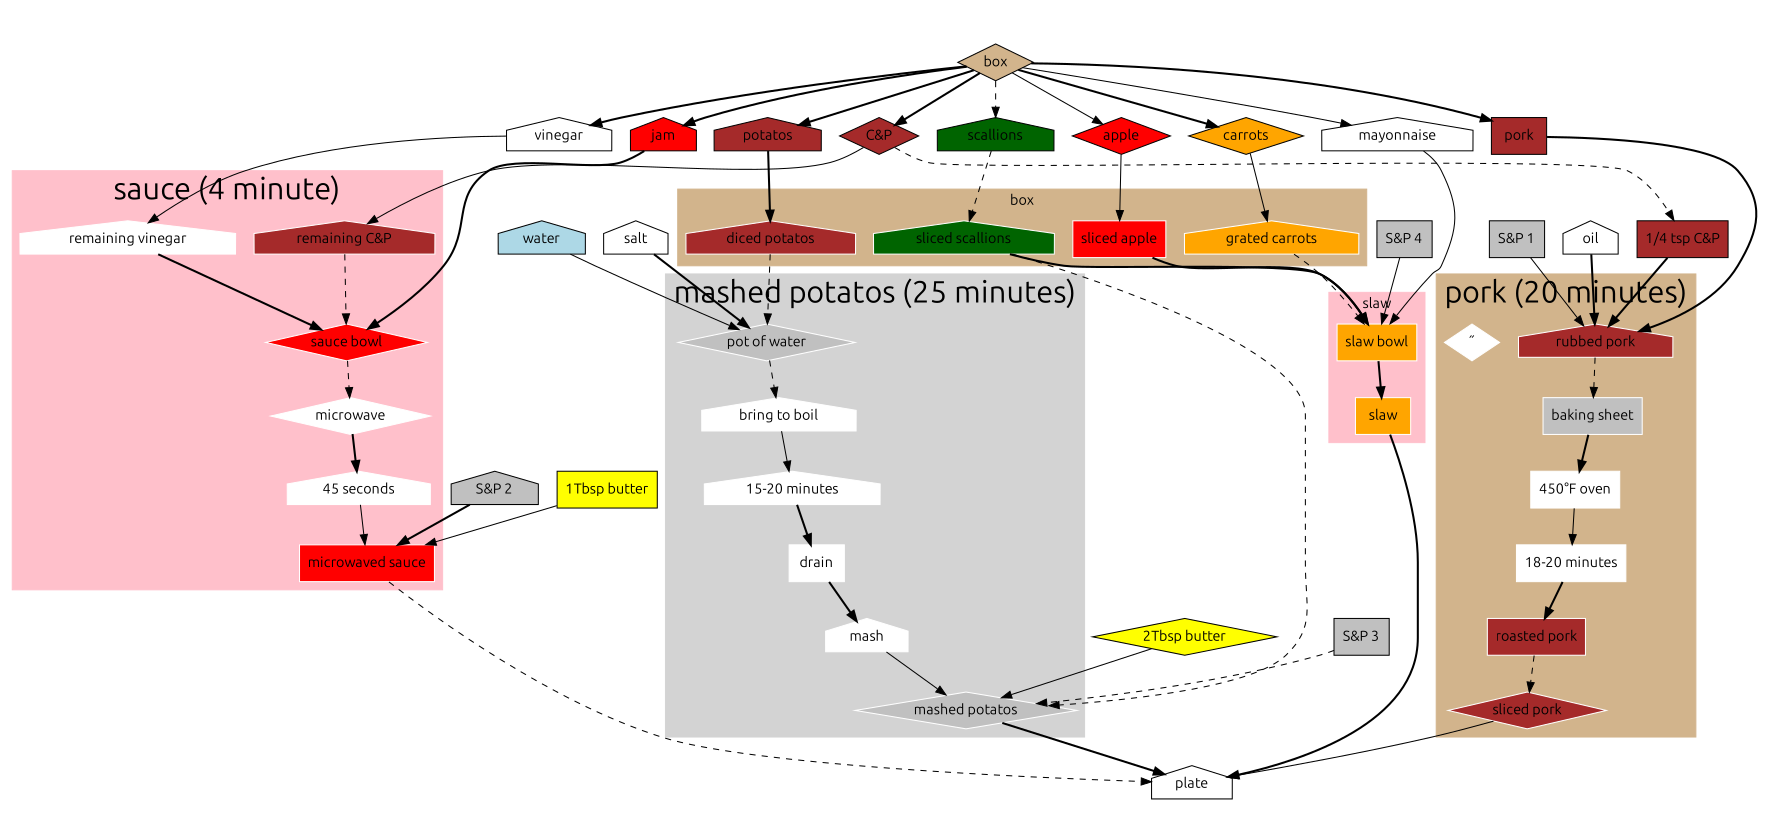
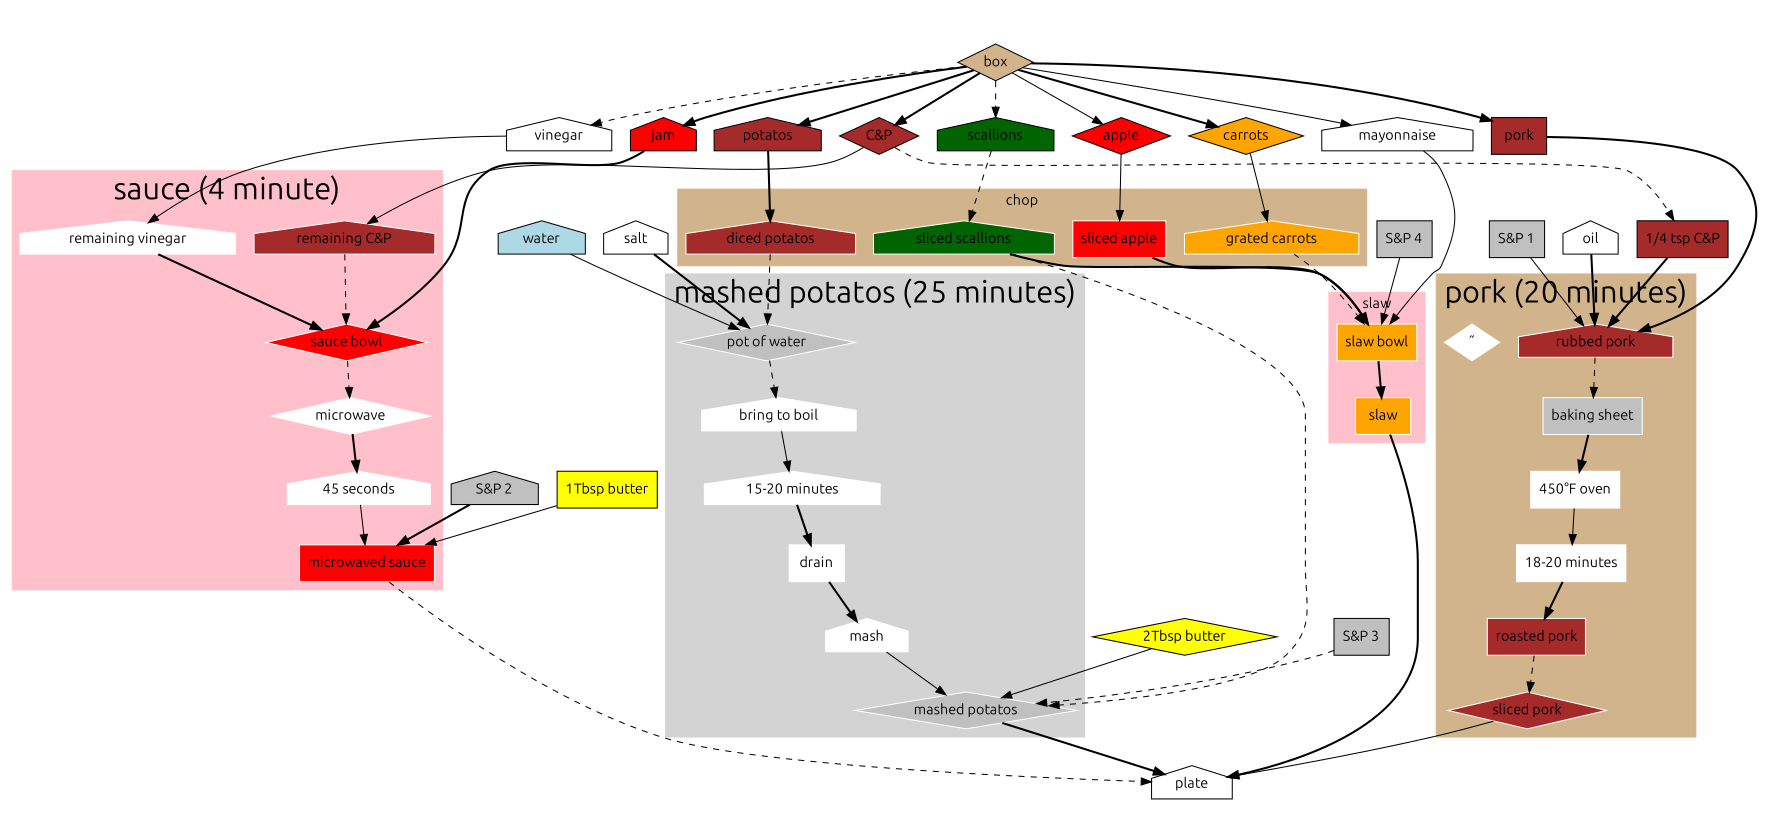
edge "box" -> "vinegar": style bold -> dashed
cluster "box": label "box" -> "chop"
